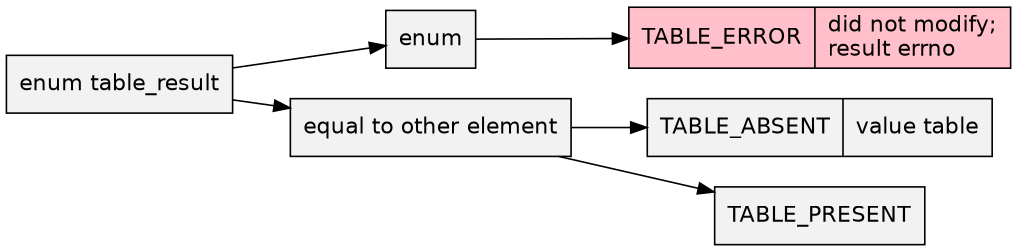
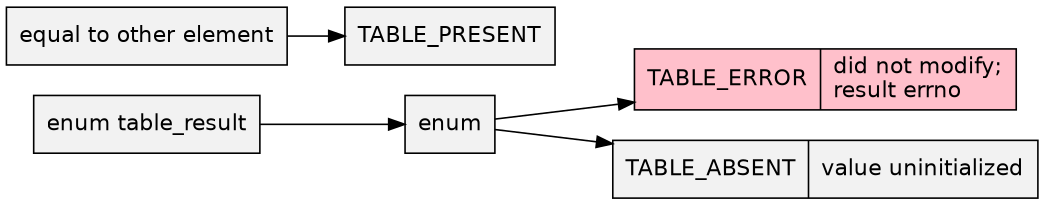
edge "enum table_result" -> "equal to other element": removed
node "TABLE_ABSENT": text "value table" -> "value uninitialized"
edge "equal to other element" -> "TABLE_ABSENT": now "enum" -> "TABLE_ABSENT"
